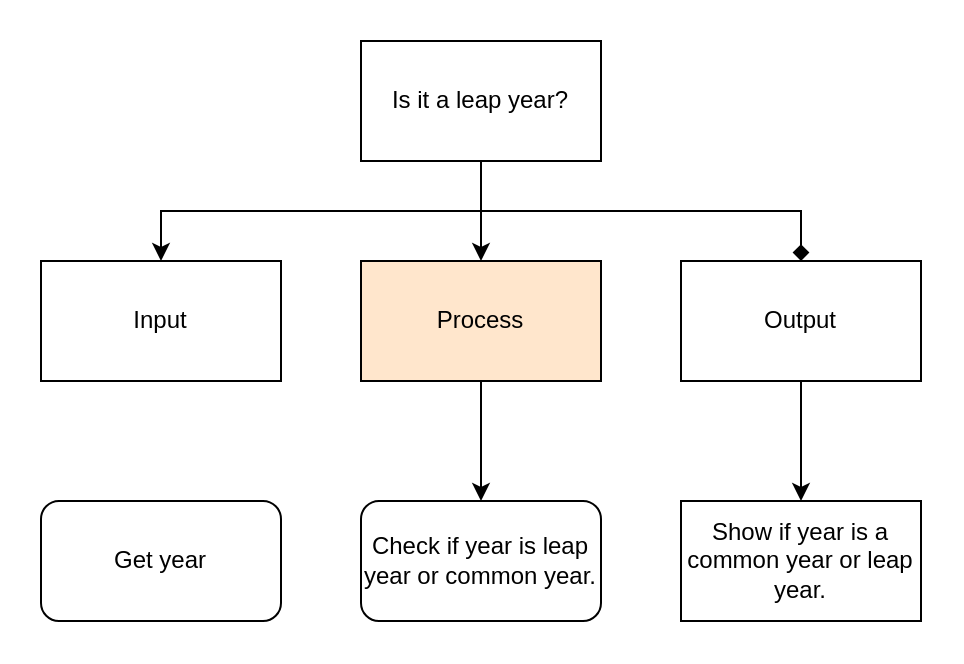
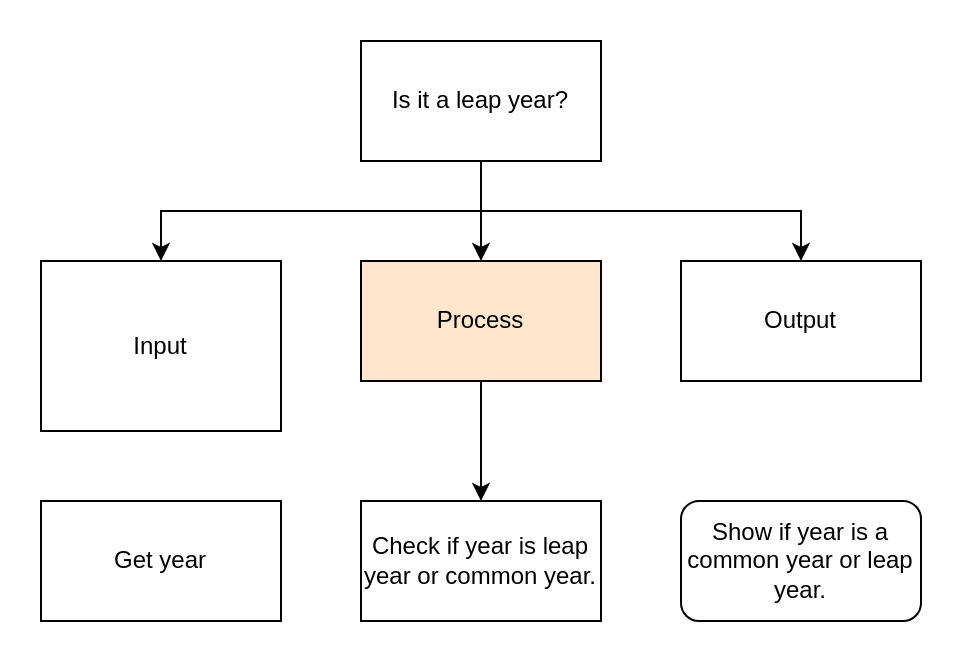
edge "Is it a leap year?" -> "Output": arrowhead diamond -> classic
node "Input": size 240x120 -> 240x170
edge "Output" -> "Show if year is a common year or leap year.": removed
node "Get year": shape rounded rectangle -> rectangle
node "Check if year is leap year or common year.": shape rounded rectangle -> rectangle
node "Show if year is a common year or leap year.": shape rectangle -> rounded rectangle
